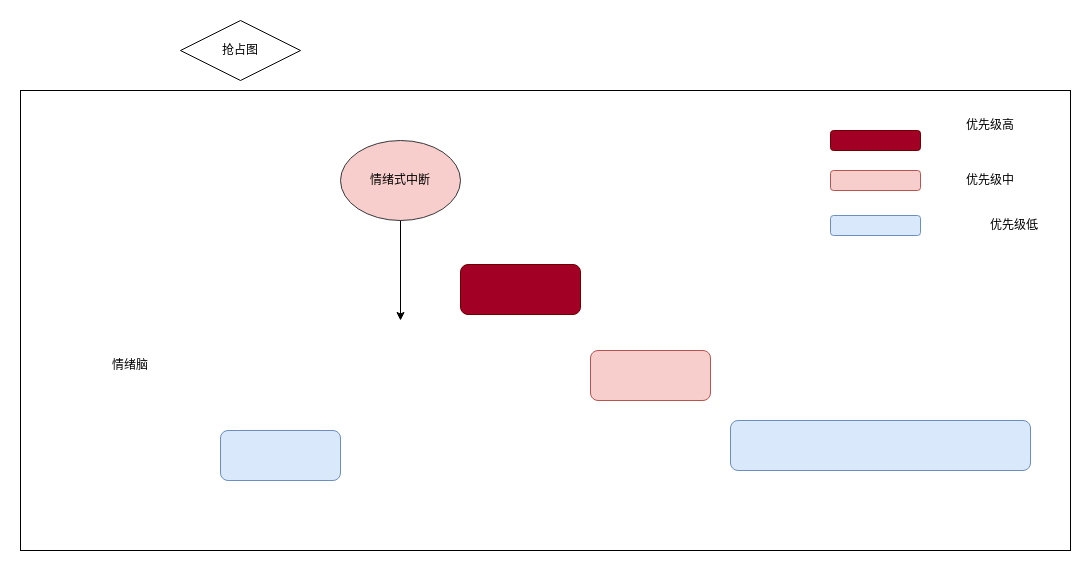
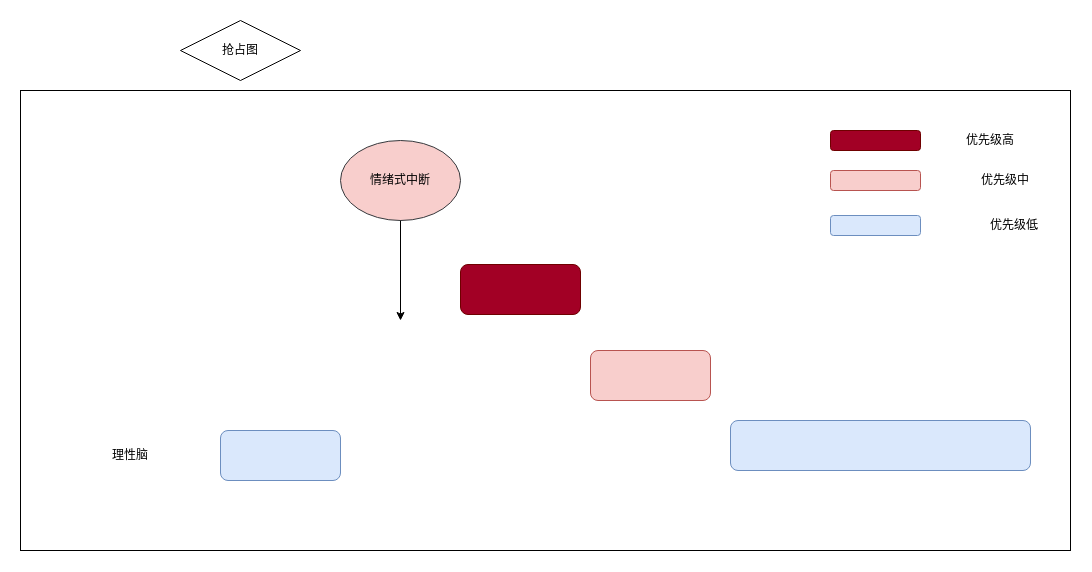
node "优先级高": moved (991, 126) -> (991, 141)
node "优先级中": moved (991, 181) -> (1006, 181)
node "情绪脑": removed
node "理性脑": added
